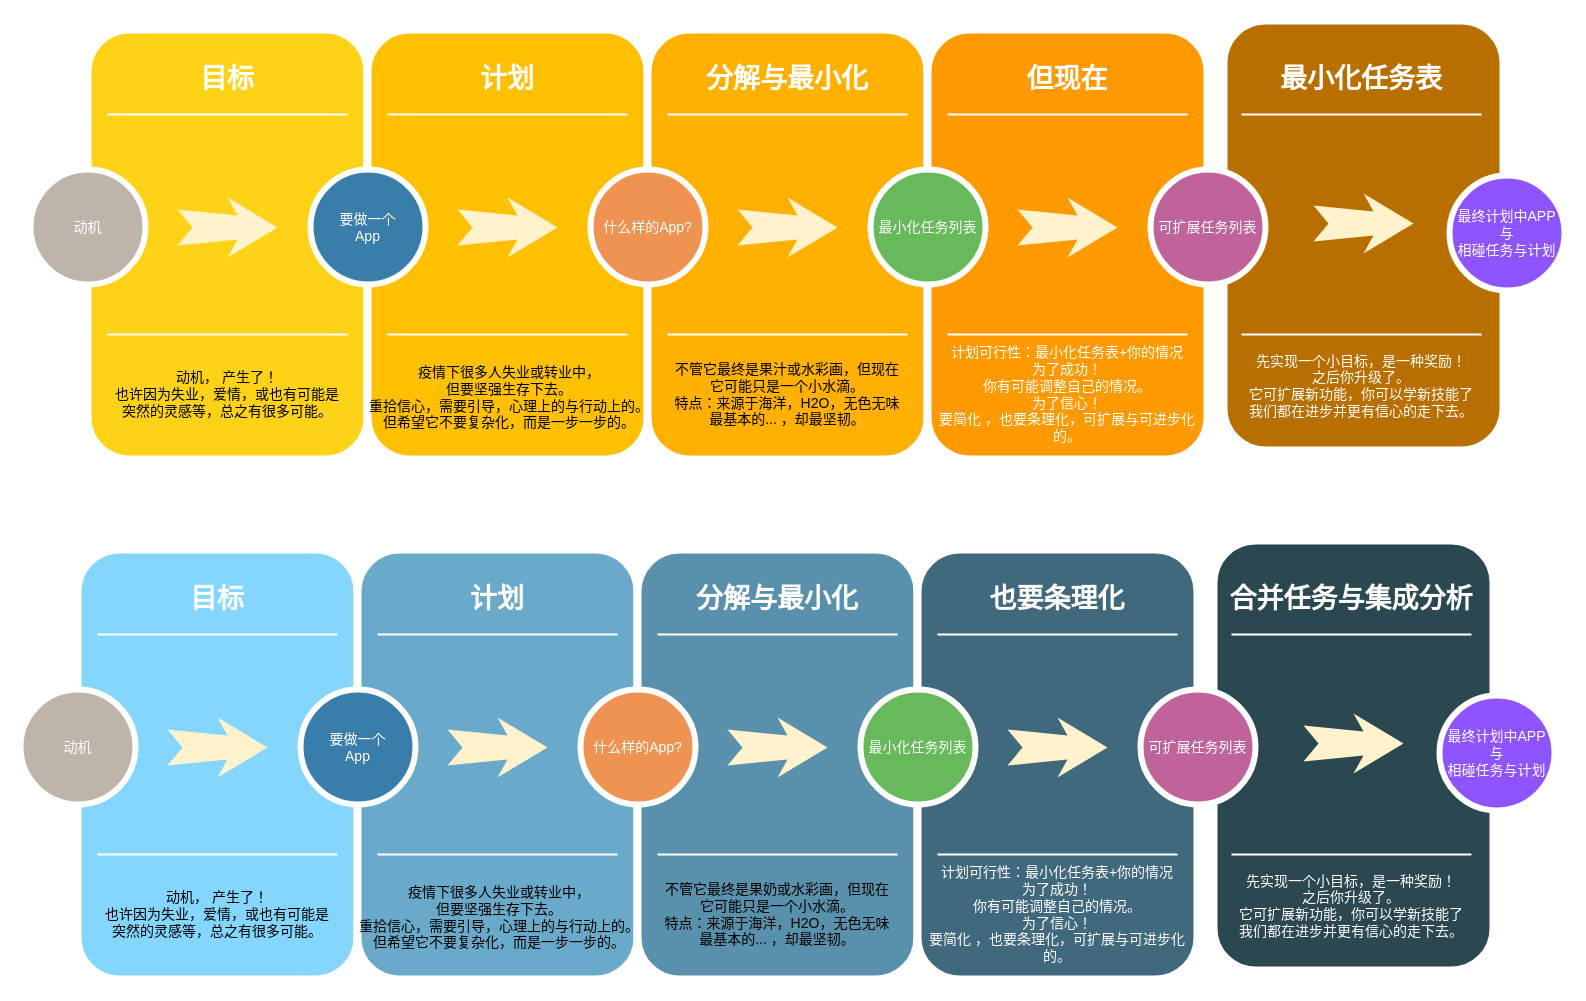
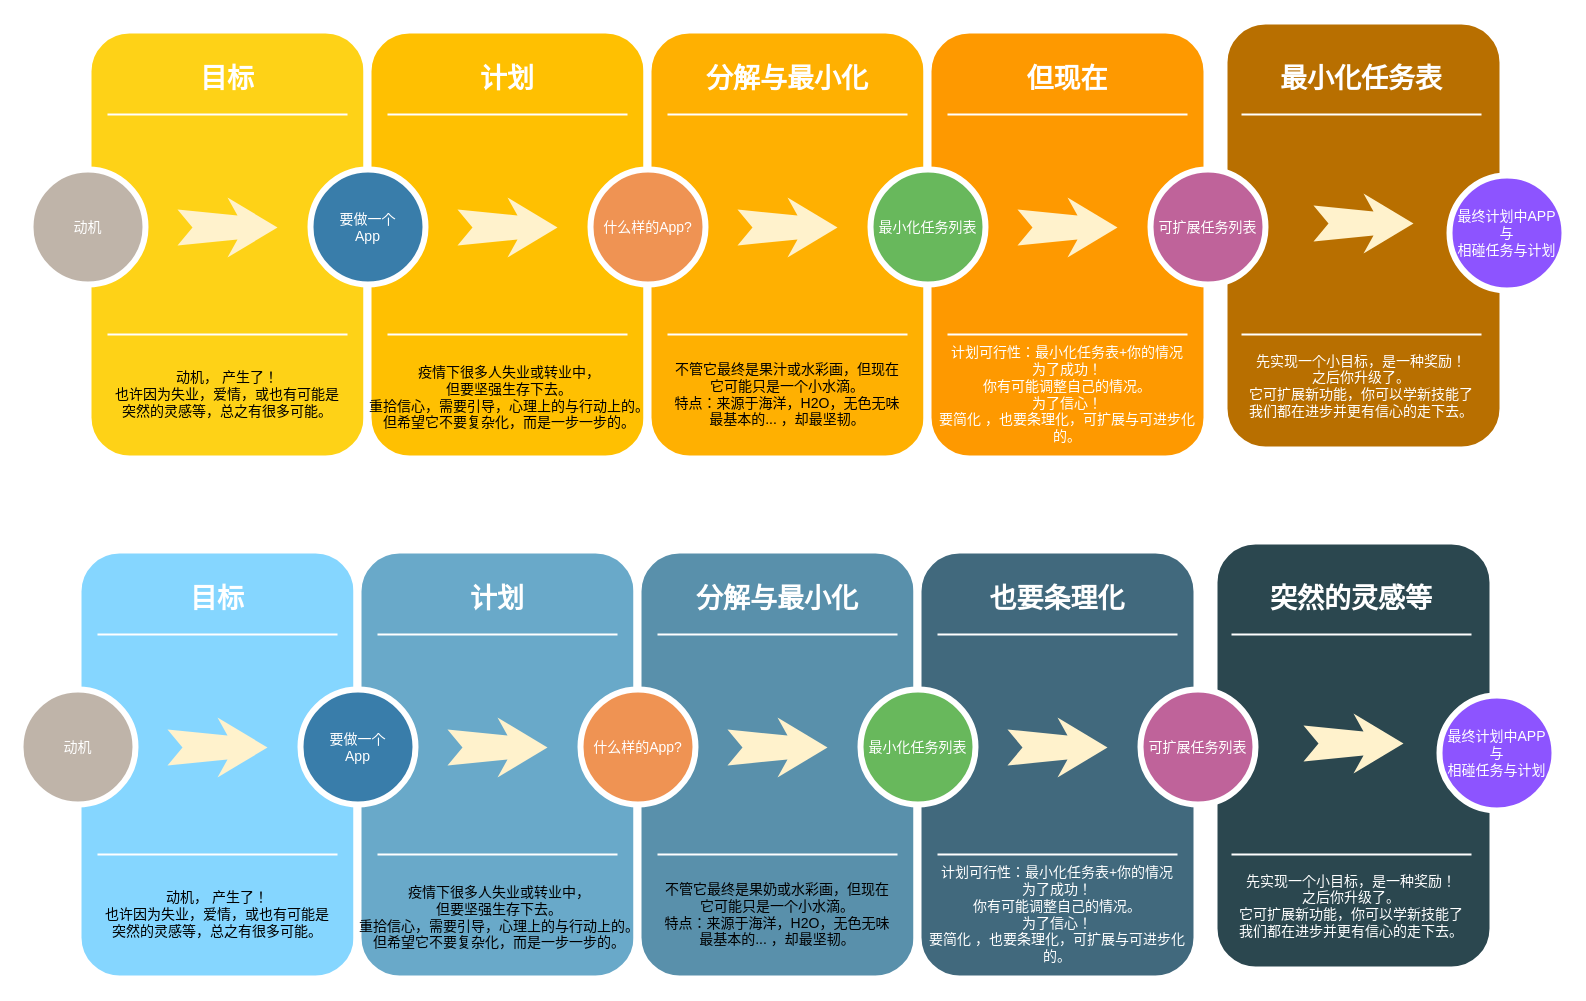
node "合并任务与集成分析": label "合并任务与集成分析" -> "突然的灵感等"
